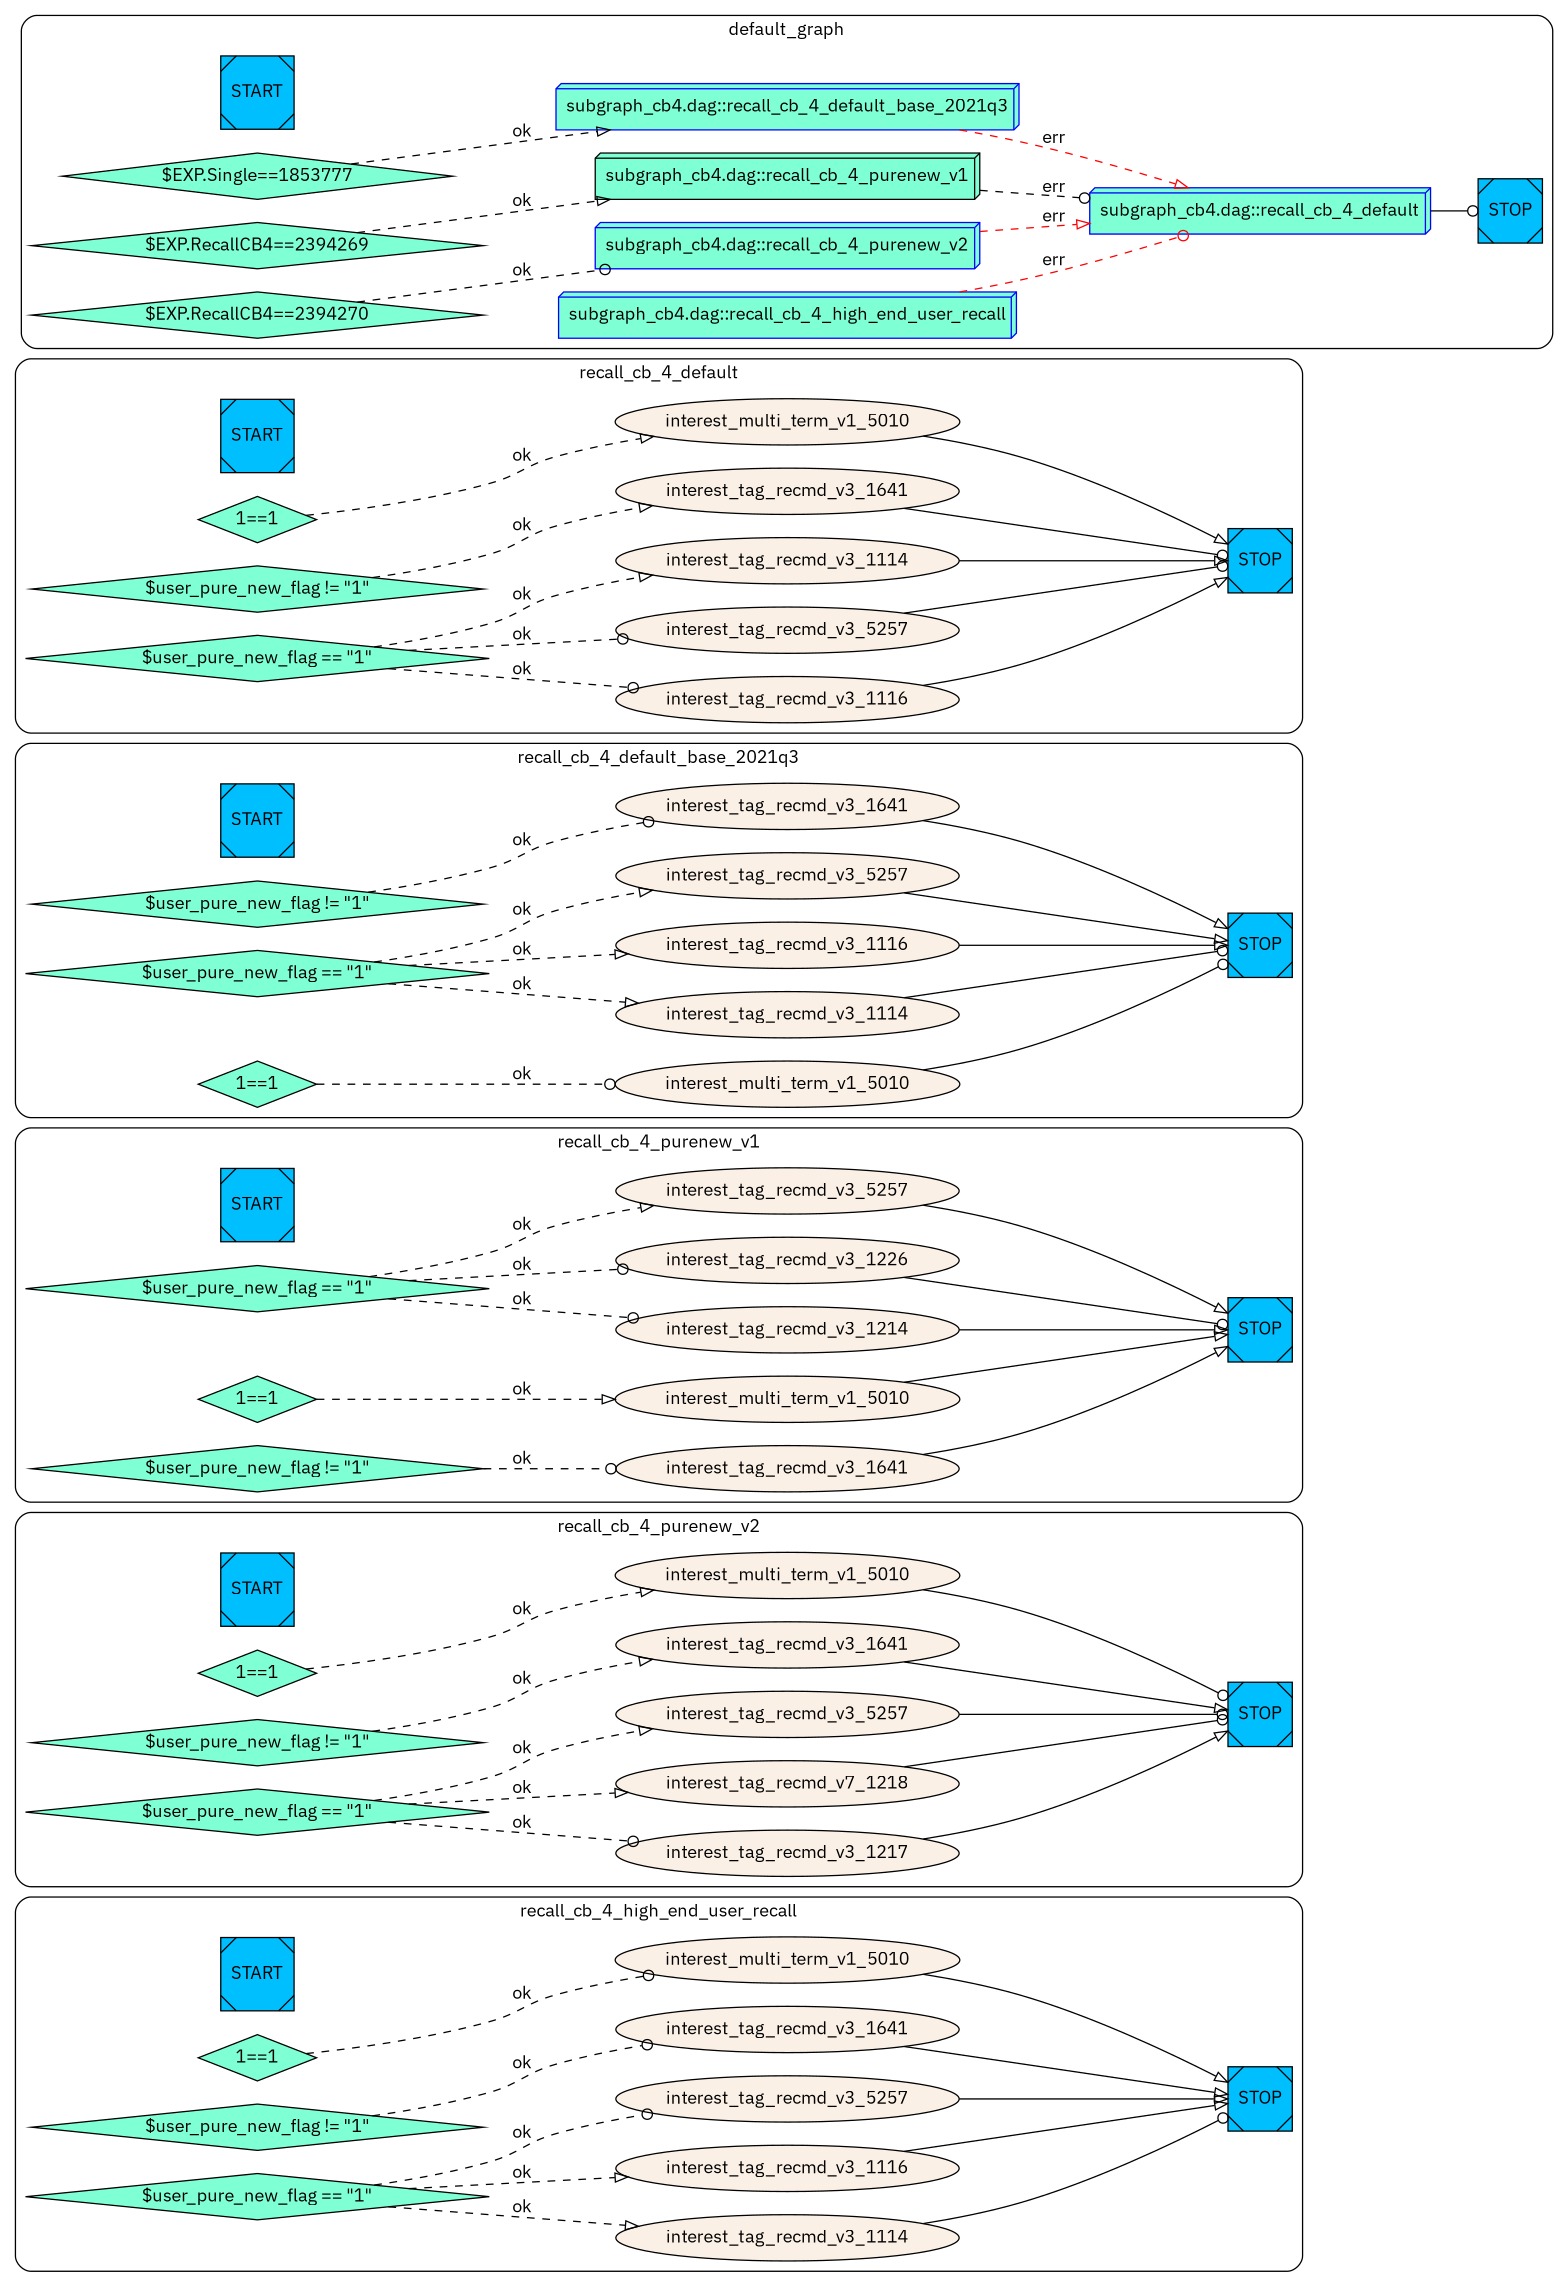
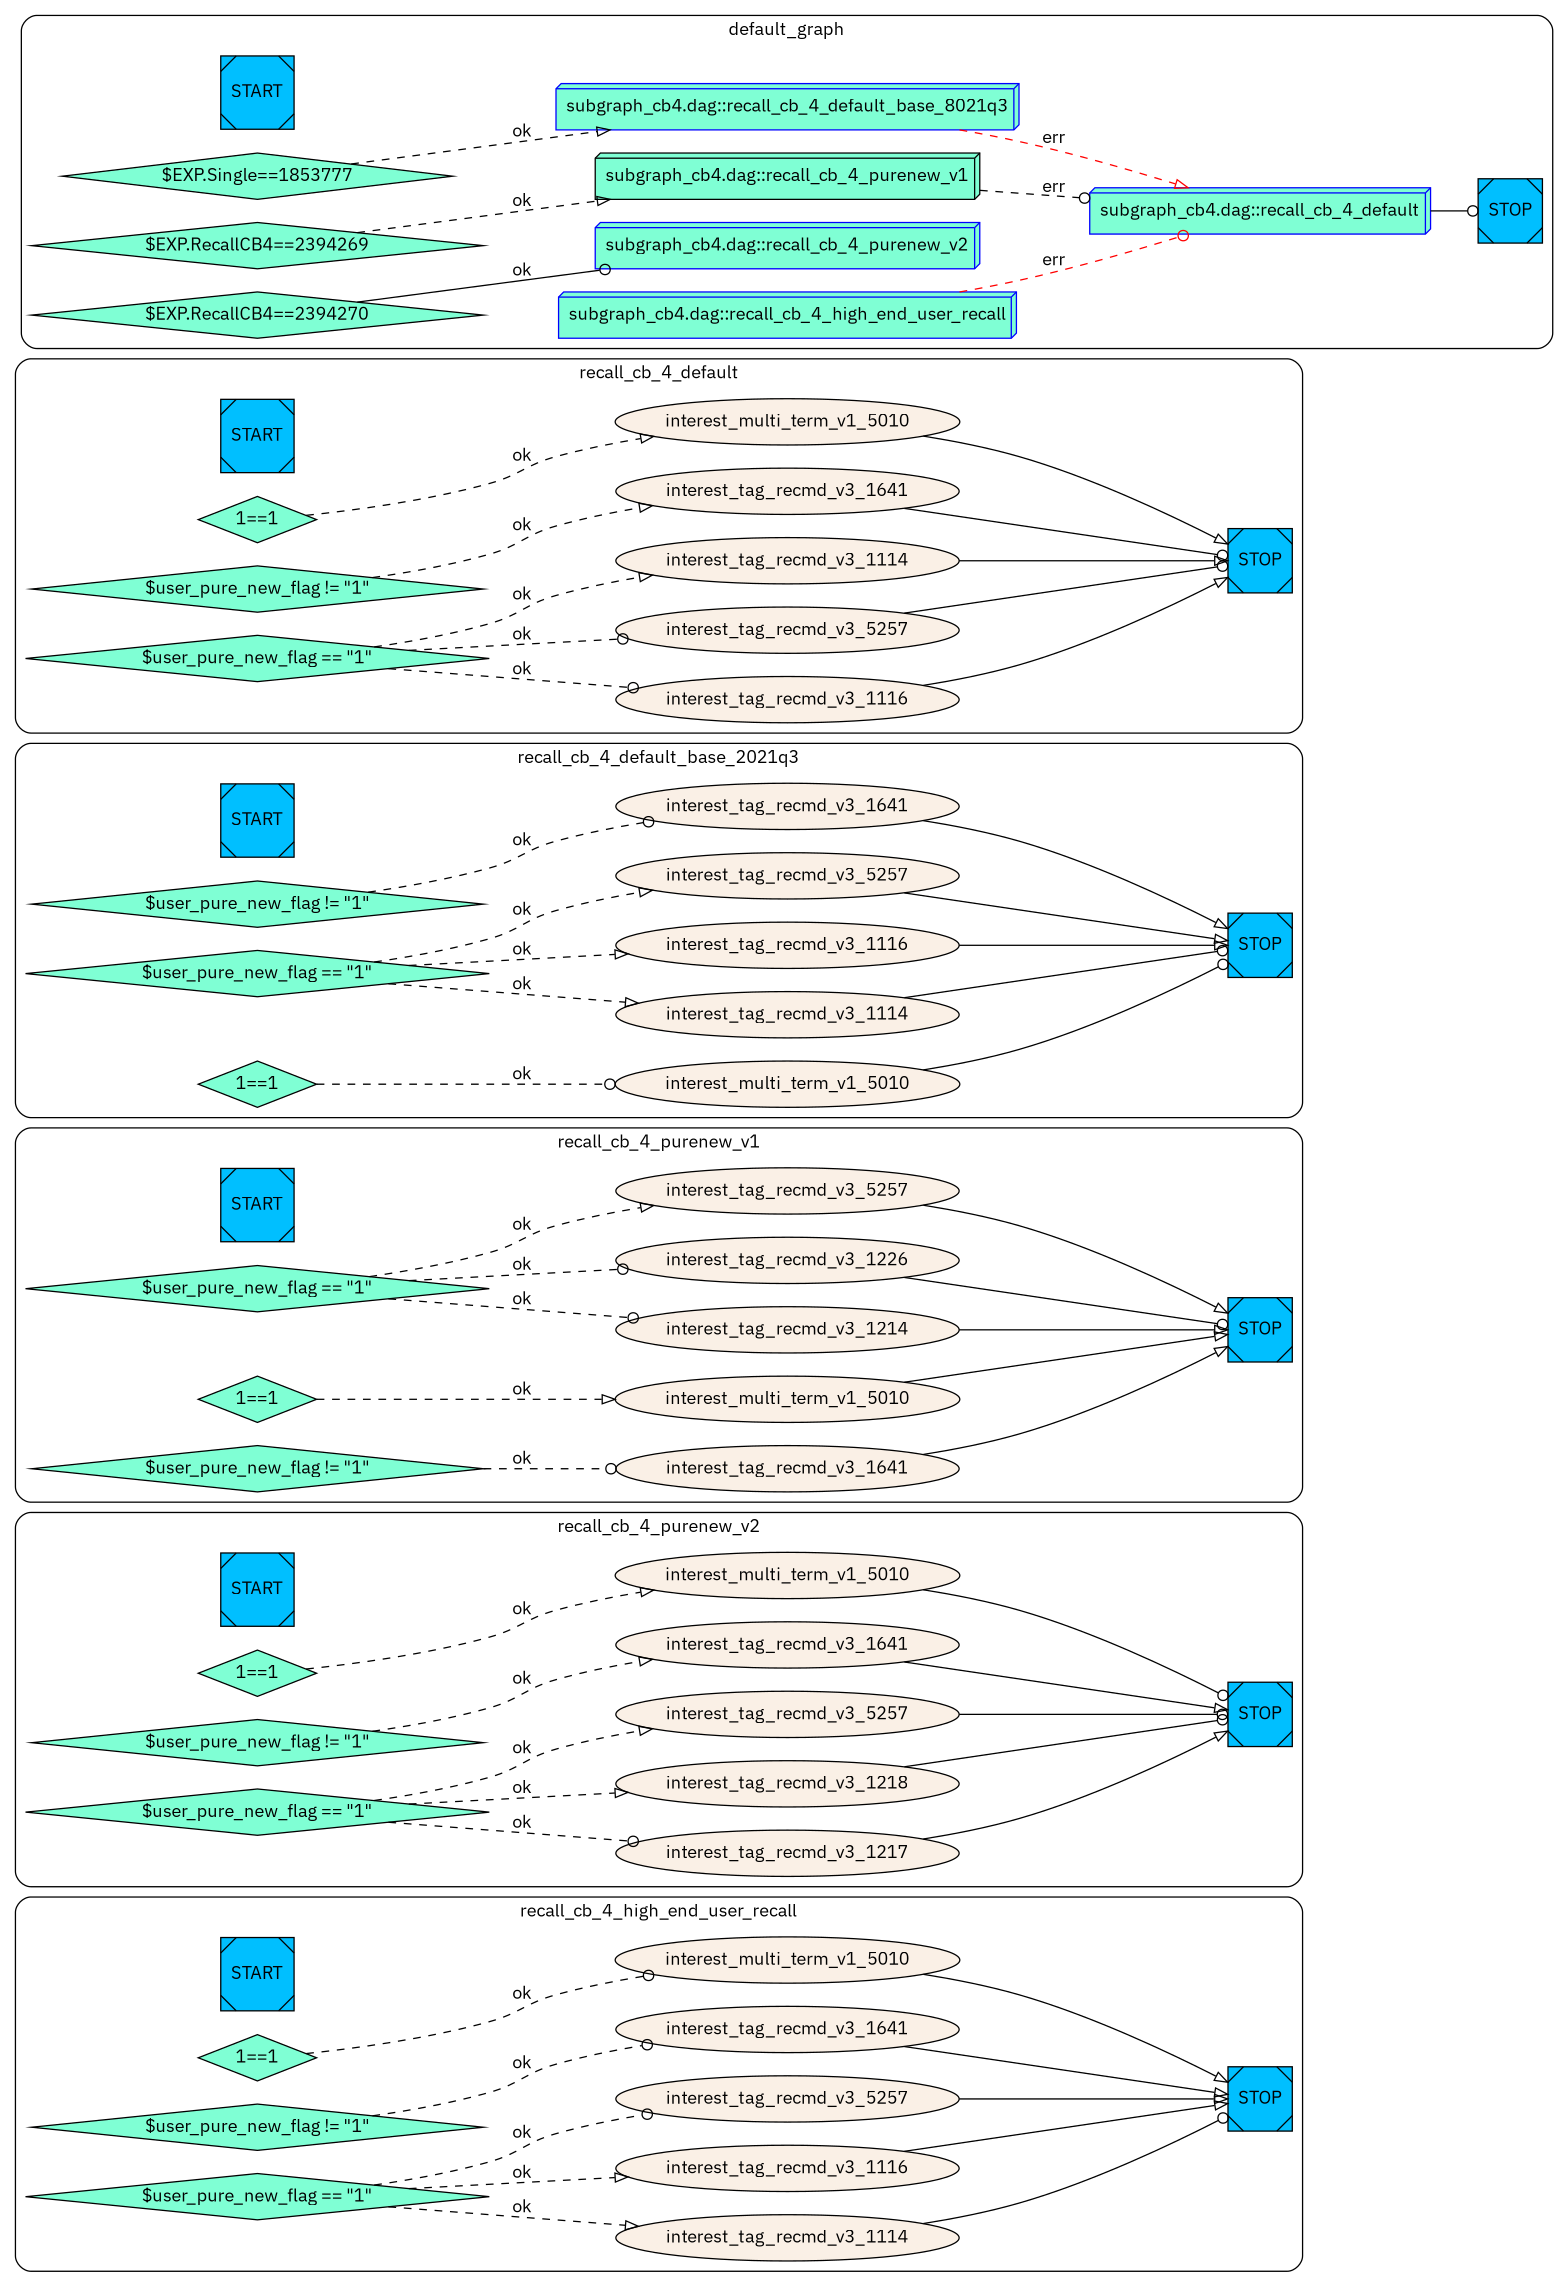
node "subgraph_cb4.dag::recall_cb_4_default_base_2021q3": label "subgraph_cb4.dag::recall_cb_4_default_base_2021q3" -> "subgraph_cb4.dag::recall_cb_4_default_base_8021q3"
edge "subgraph_cb4.dag::recall_cb_4_purenew_v2" -> "subgraph_cb4.dag::recall_cb_4_default": removed, label "err"
edge "$EXP.RecallCB4==2394270" -> "subgraph_cb4.dag::recall_cb_4_purenew_v2": style dashed -> solid
node "interest_tag_recmd_v7_1218": label "interest_tag_recmd_v7_1218" -> "interest_tag_recmd_v3_1218"
